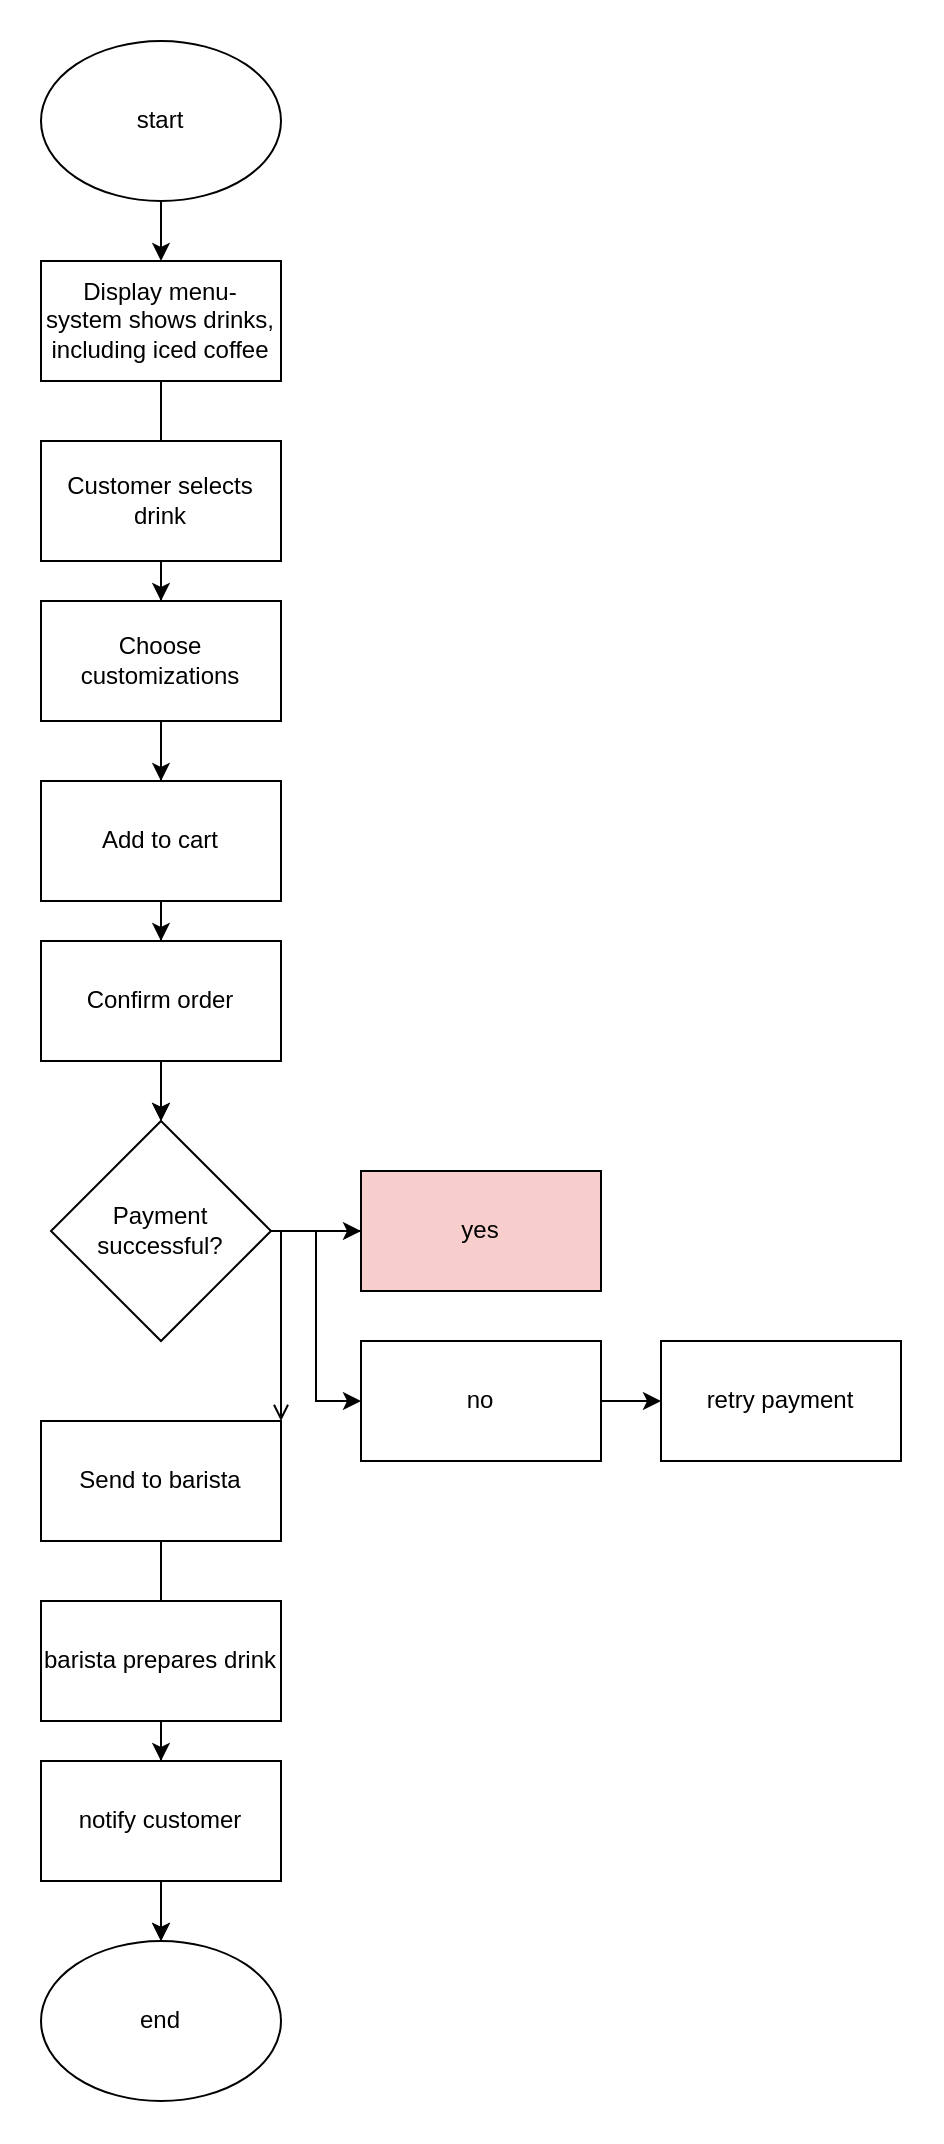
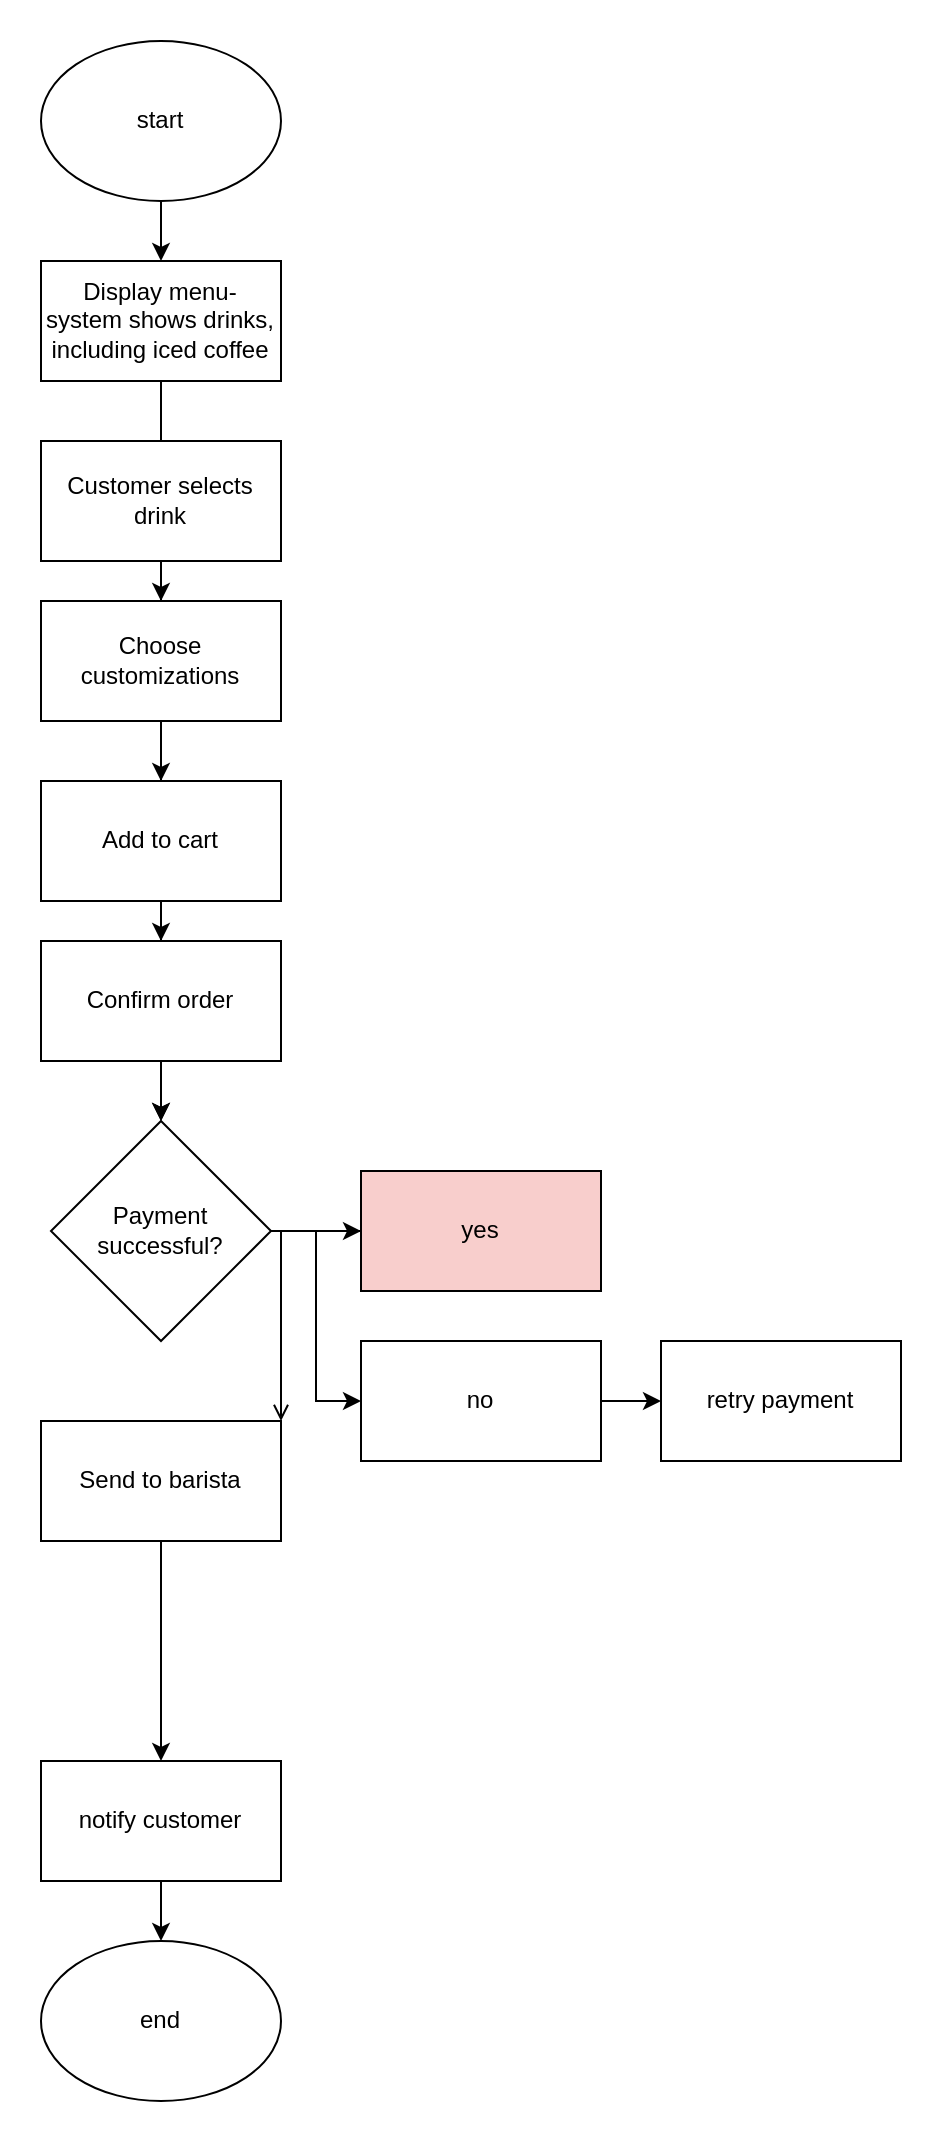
node "barista prepares drink": removed
edge "barista prepares drink" -> "end": removed
